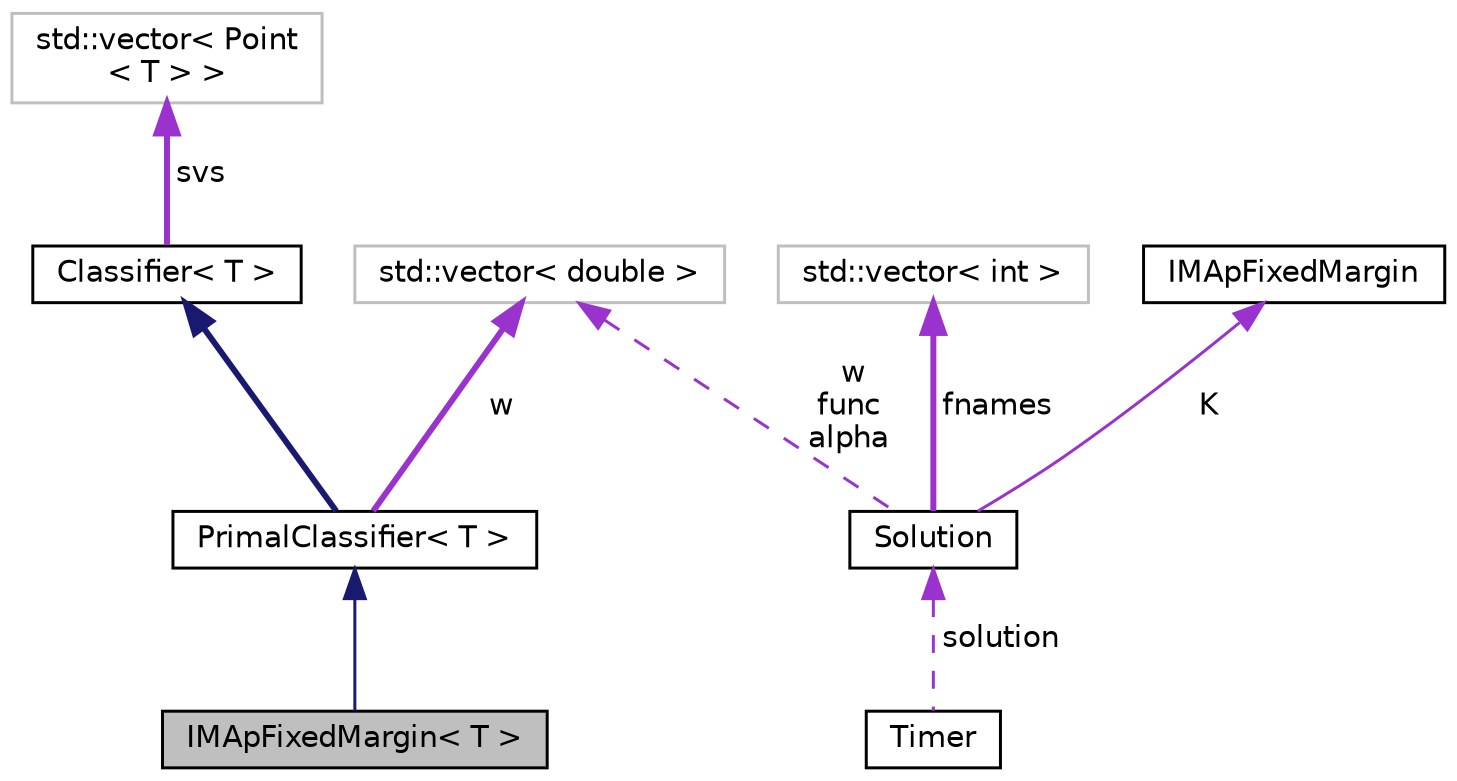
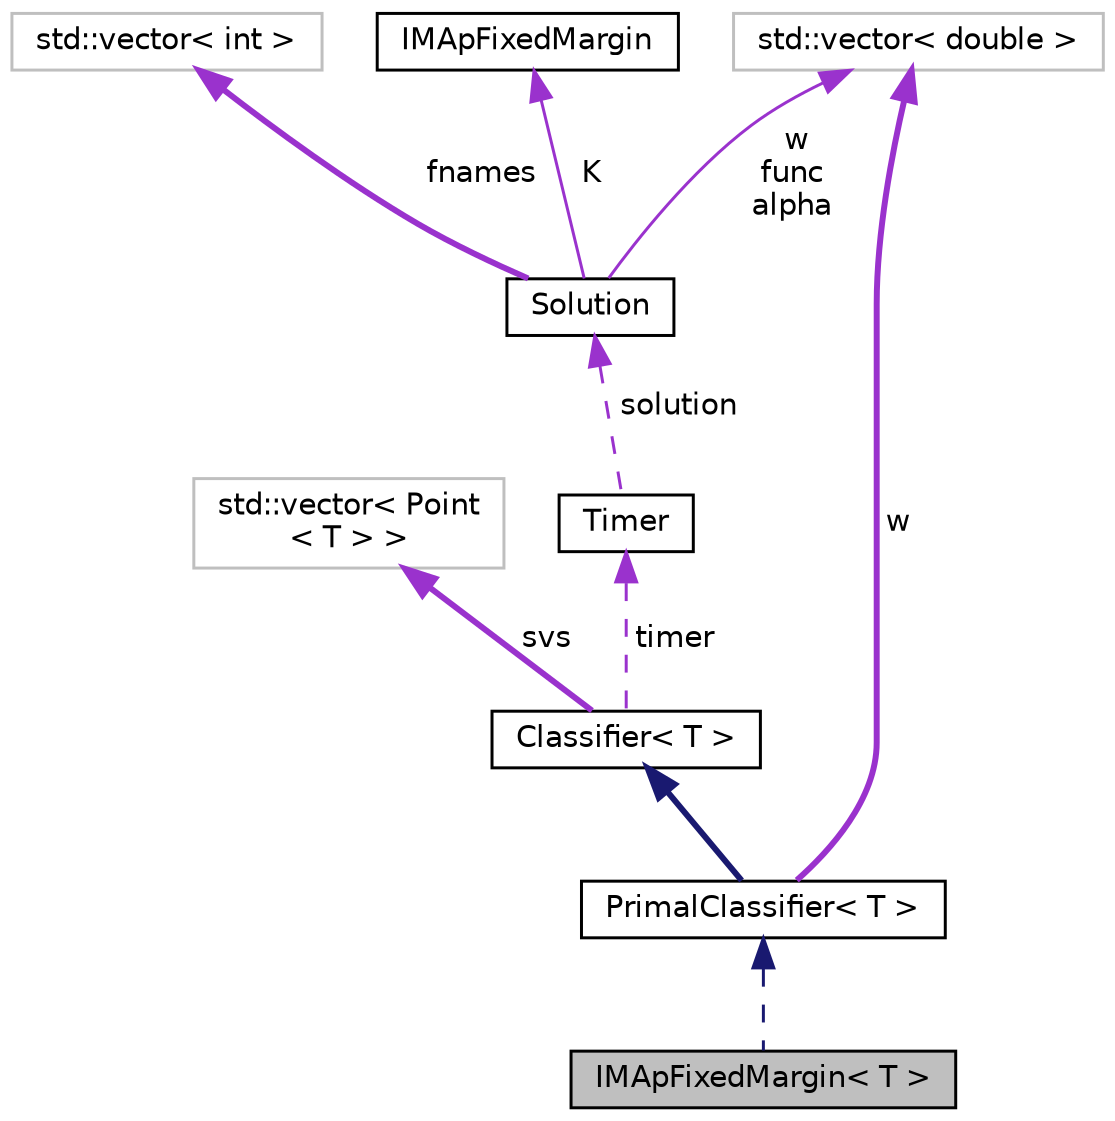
edge "Solution" -> "std::vector< double >": style dashed -> solid
edge "Classifier< T >" -> "Timer": added, label "timer"
edge "IMApFixedMargin< T >" -> "PrimalClassifier< T >": style solid -> dashed
